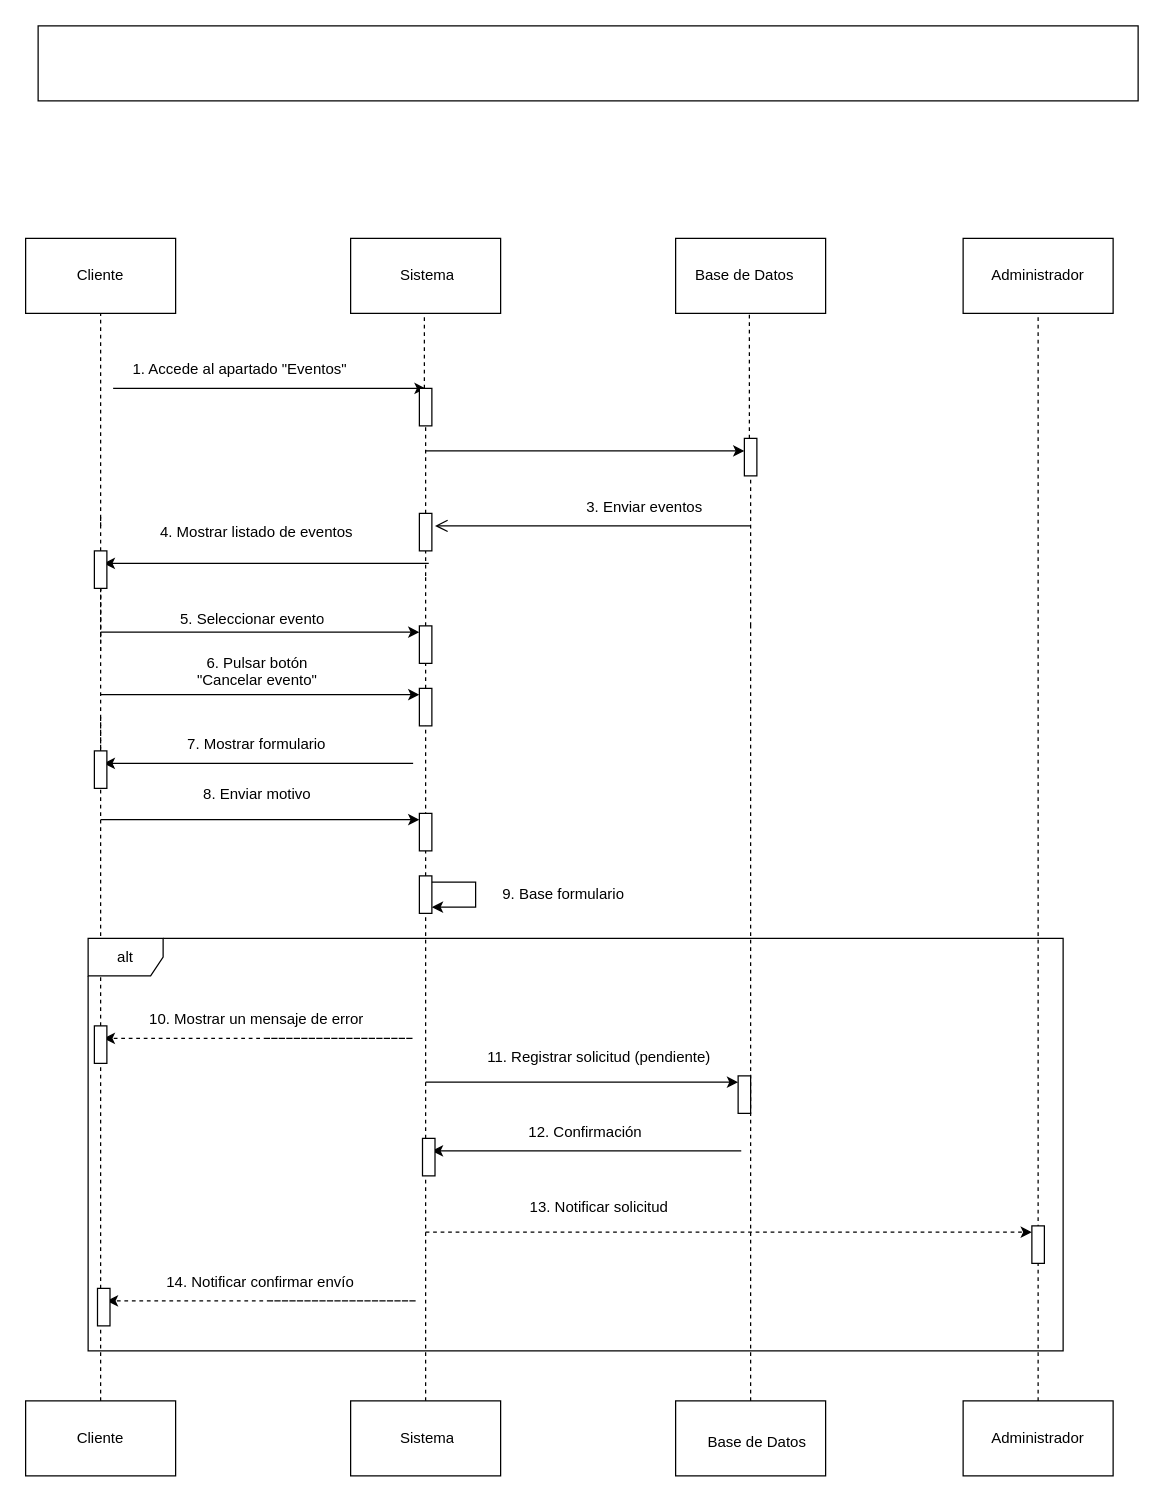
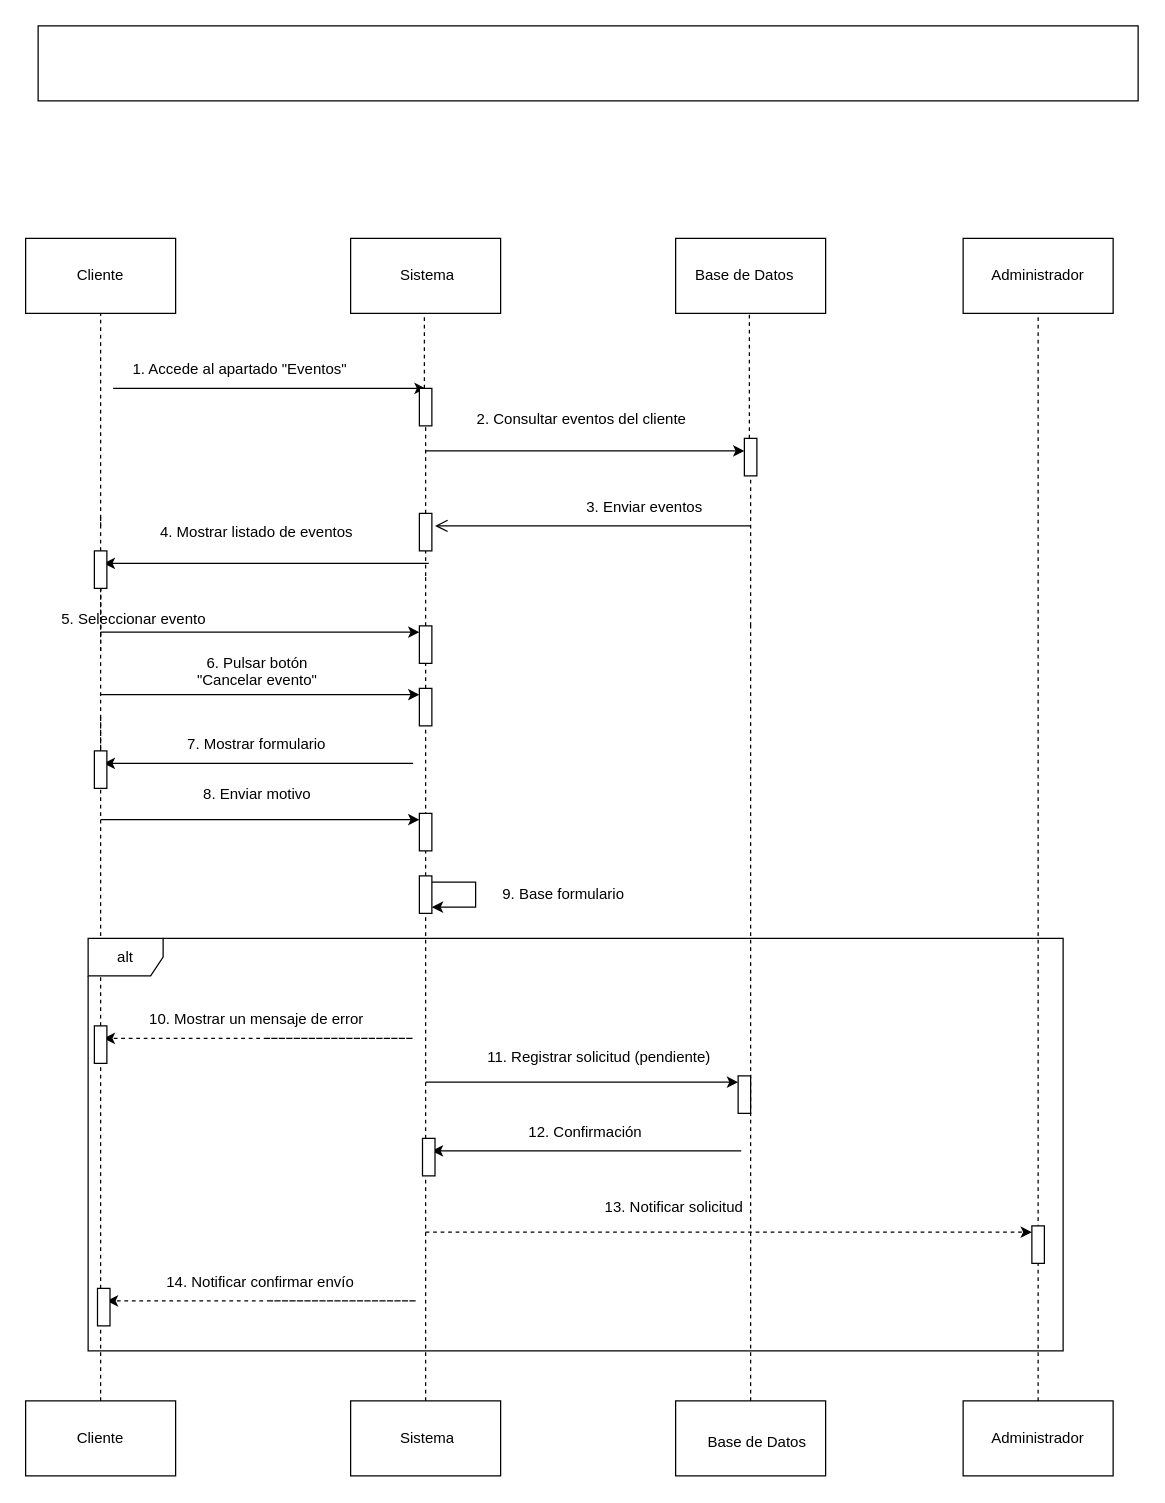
node "2. Consultar eventos del cliente": added
node "5. Seleccionar evento": moved (257, 619) -> (138, 619)
node "13. Notificar solicitud": moved (599, 1207) -> (674, 1207)
